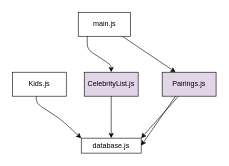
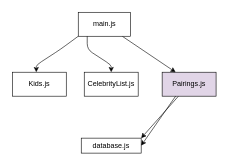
edge "main.js" -> "Kids.js": added
node "CelebrityList.js": fillcolor #e1d5e7 -> #ffffff
edge "Kids.js" -> "database.js": removed
edge "CelebrityList.js" -> "database.js": removed
